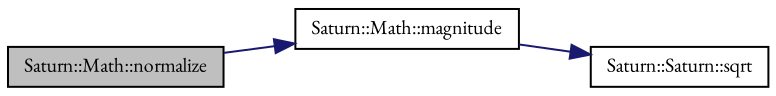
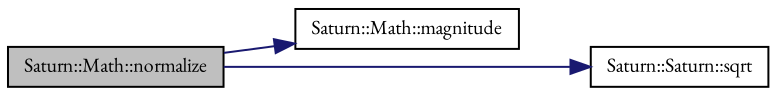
edge "Saturn::Math::magnitude" -> "Saturn::Saturn::sqrt": now "Saturn::Math::normalize" -> "Saturn::Saturn::sqrt"
